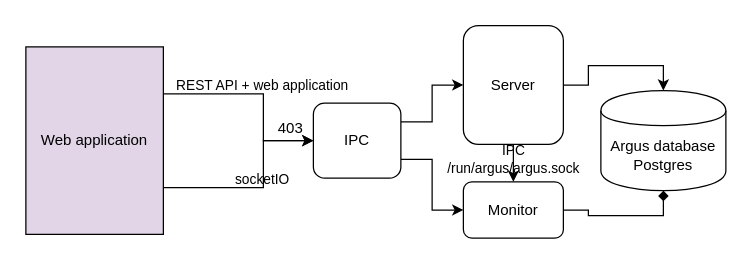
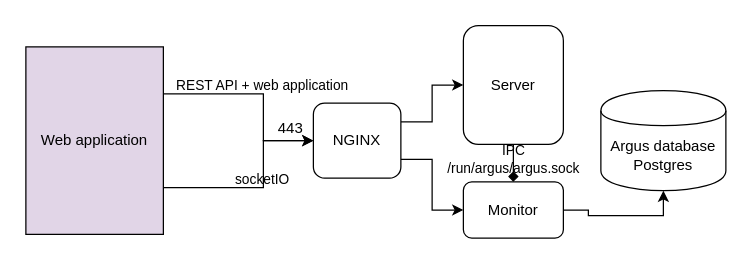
edge "Server" -> "Argus database Postgres": removed
node "403": label "403" -> "443"
node "IPC": label "IPC" -> "NGINX"
edge "Server" -> "Monitor": arrowhead classic -> diamond
edge "Monitor" -> "Argus database Postgres": arrowhead diamond -> classic
